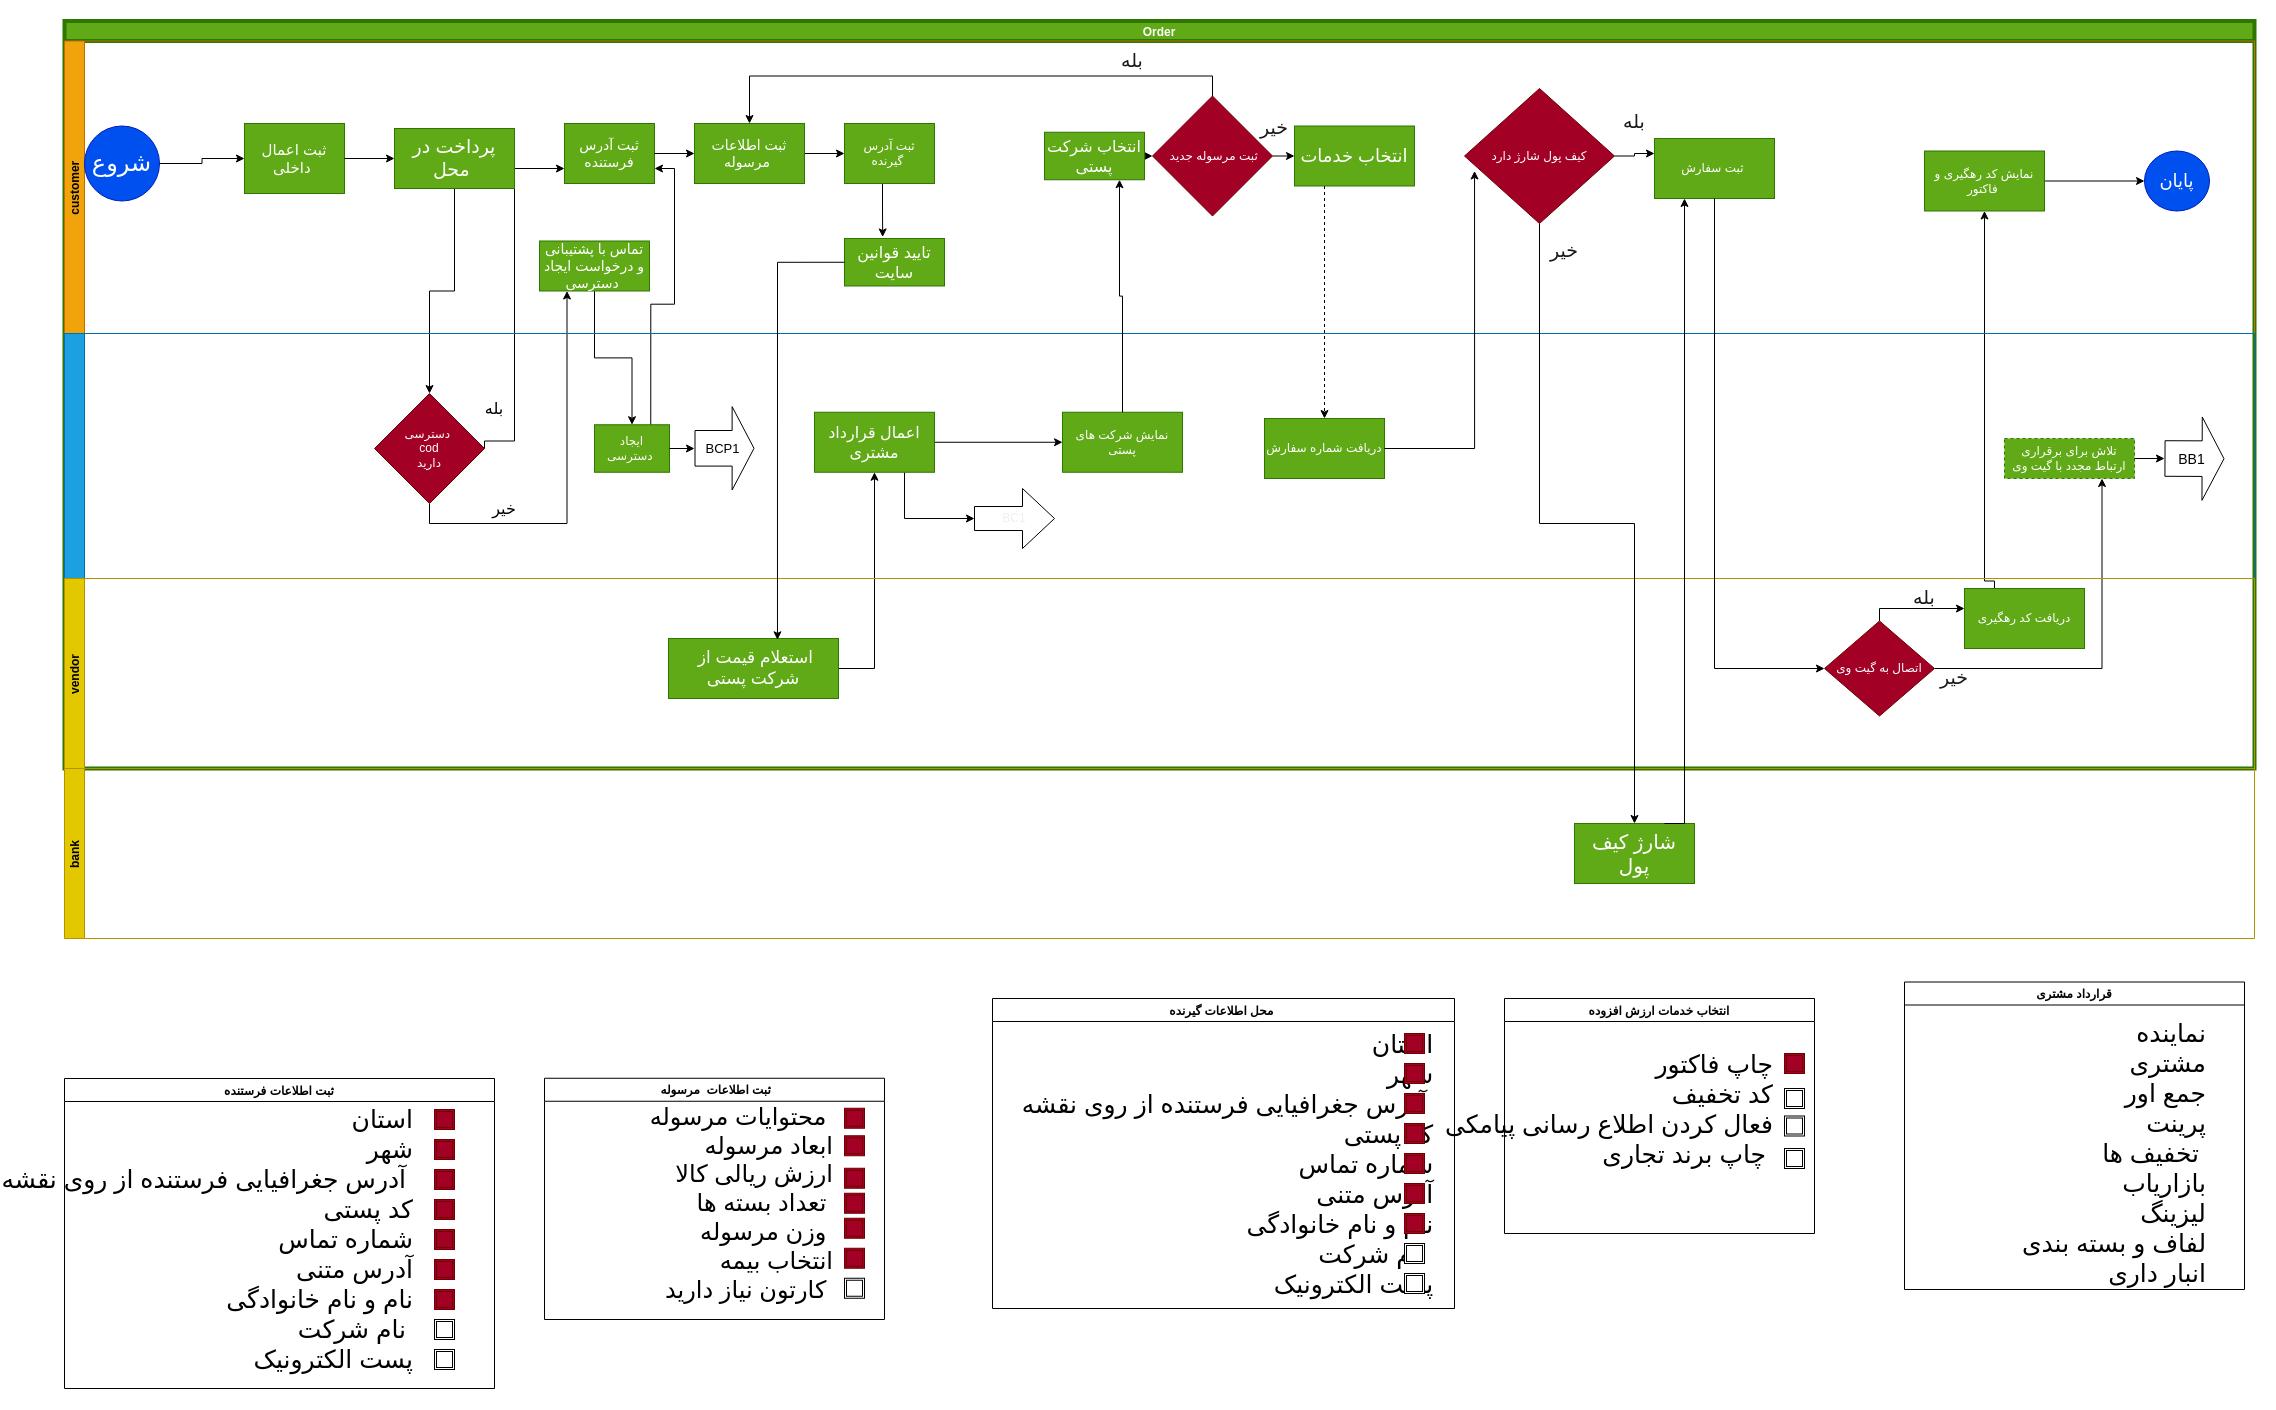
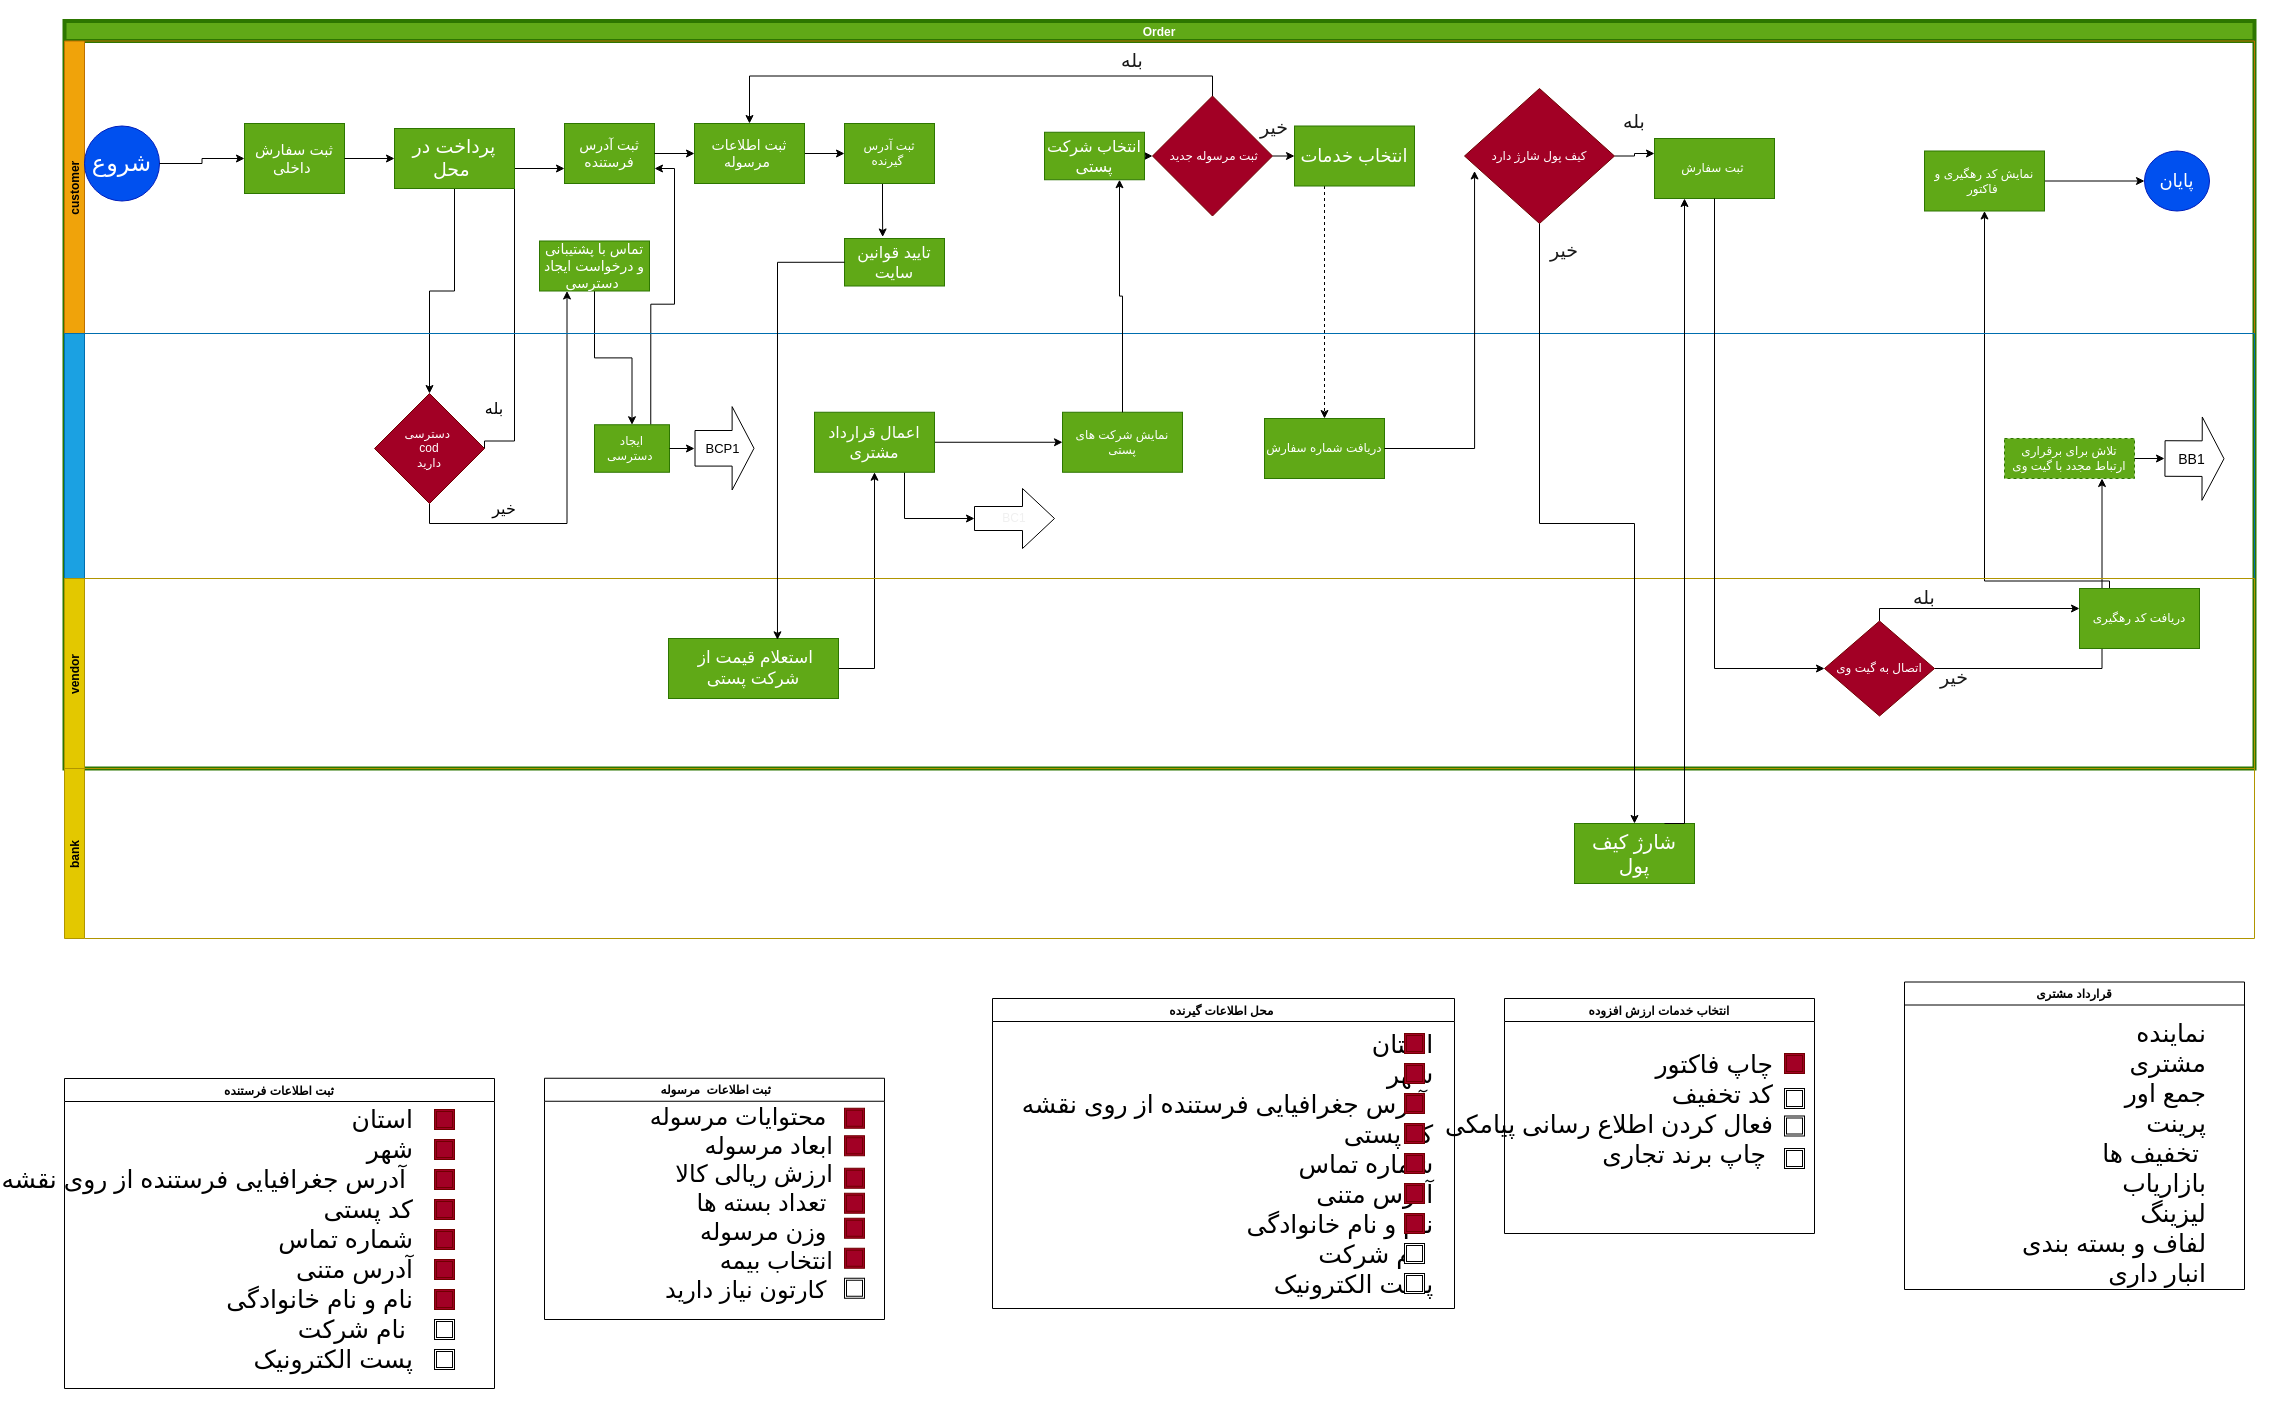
node "ثبت اعمال داخلی": label "ثبت اعمال داخلی" -> "ثبت سفارش داخلی"
node "دریافت کد رهگیری": moved (2025, 619) -> (2140, 619)
